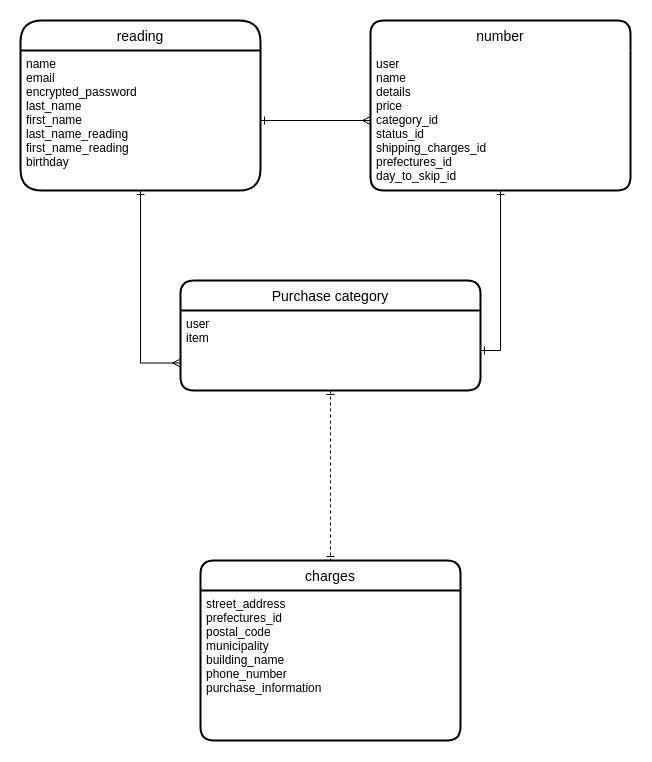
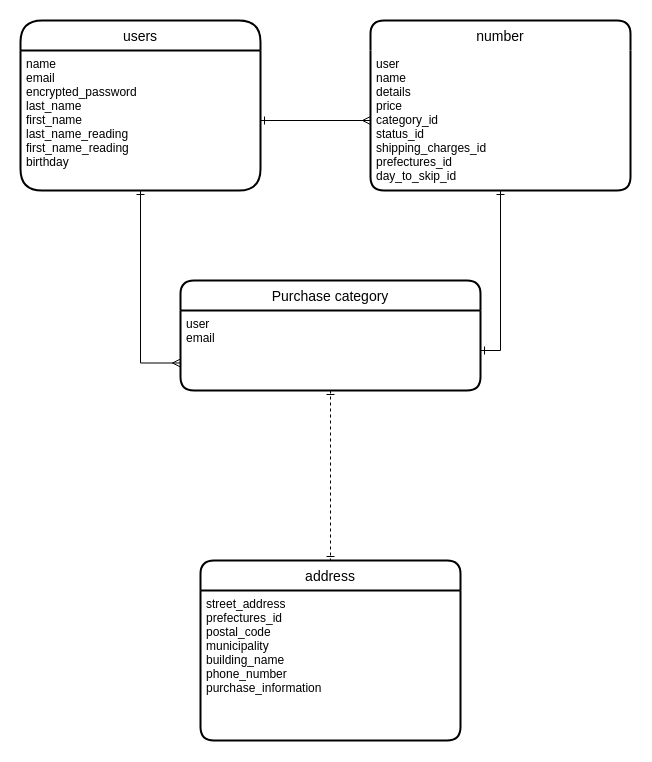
node "reading": label "reading" -> "users"
node "user item": label "user item" -> "user email"
node "charges": label "charges" -> "address"
